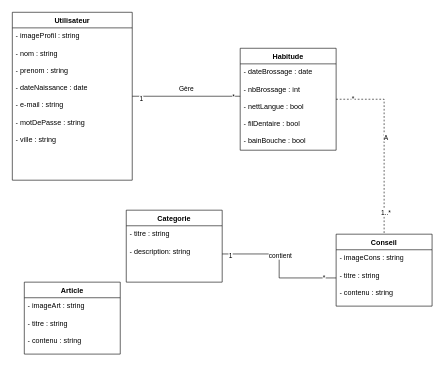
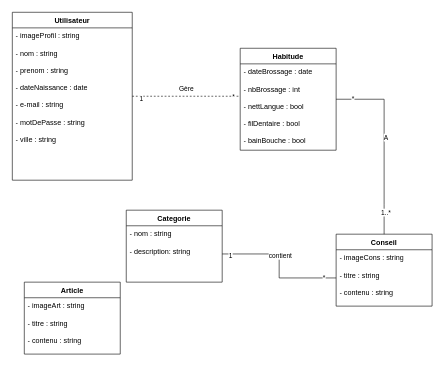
edge "Utilisateur" -- "Habitude": style solid -> dashed
edge "Habitude" -- "Conseil": style dashed -> solid
node "- titre : string - description: string": label "- titre : string - description: string" -> "- nom : string - description: string"
